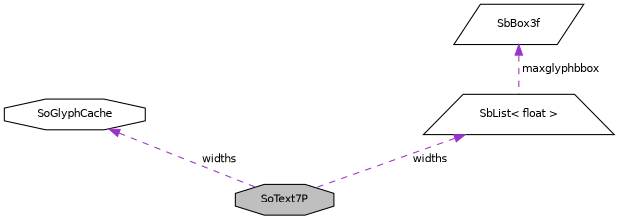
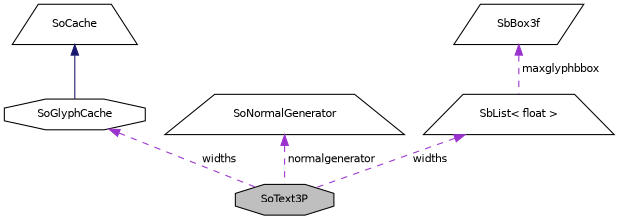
node "SoCache": added
node "SoNormalGenerator": added
node "SoText7P": label "SoText7P" -> "SoText3P"
